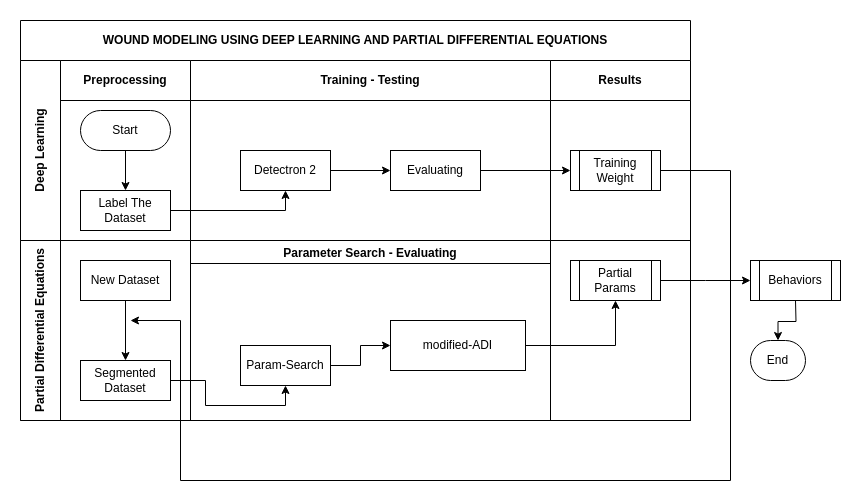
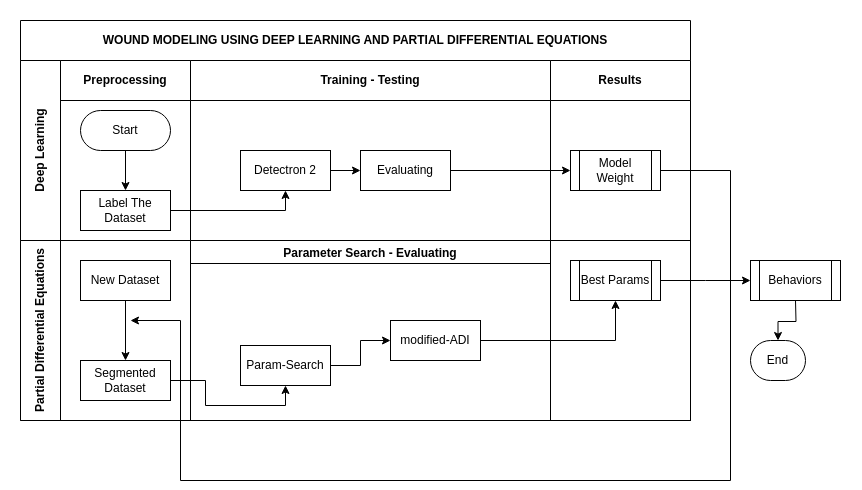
node "Evaluating": moved (436, 171) -> (406, 171)
node "Training Weight": label "Training Weight" -> "Model Weight"
node "Partial Params": label "Partial Params" -> "Best Params"
node "modified-ADI": size 135x50 -> 90x40
